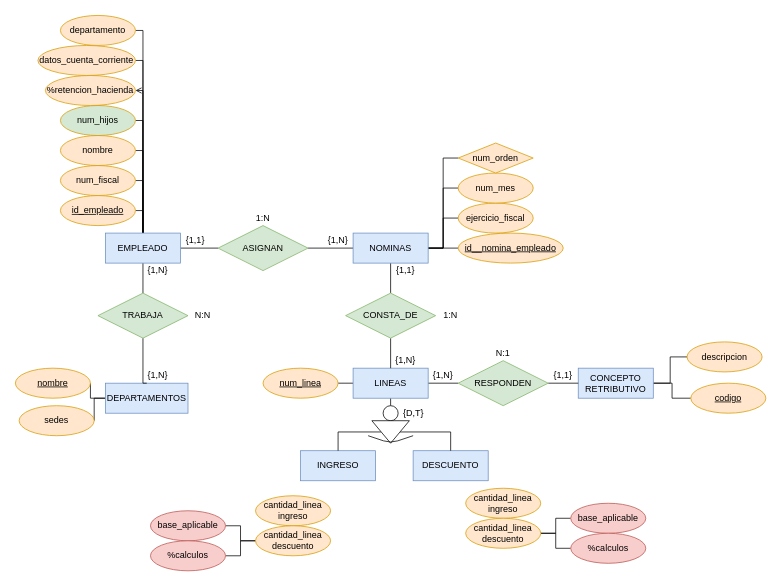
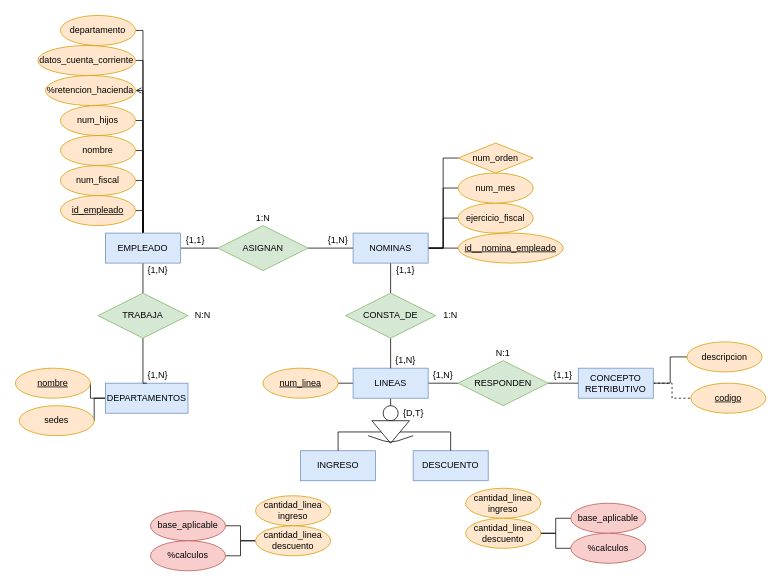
node "num_hijos": fillcolor #d5e8d4 -> #ffe6cc
edge "CONCEPTO RETRIBUTIVO" -- "codigo": style solid -> dashed
